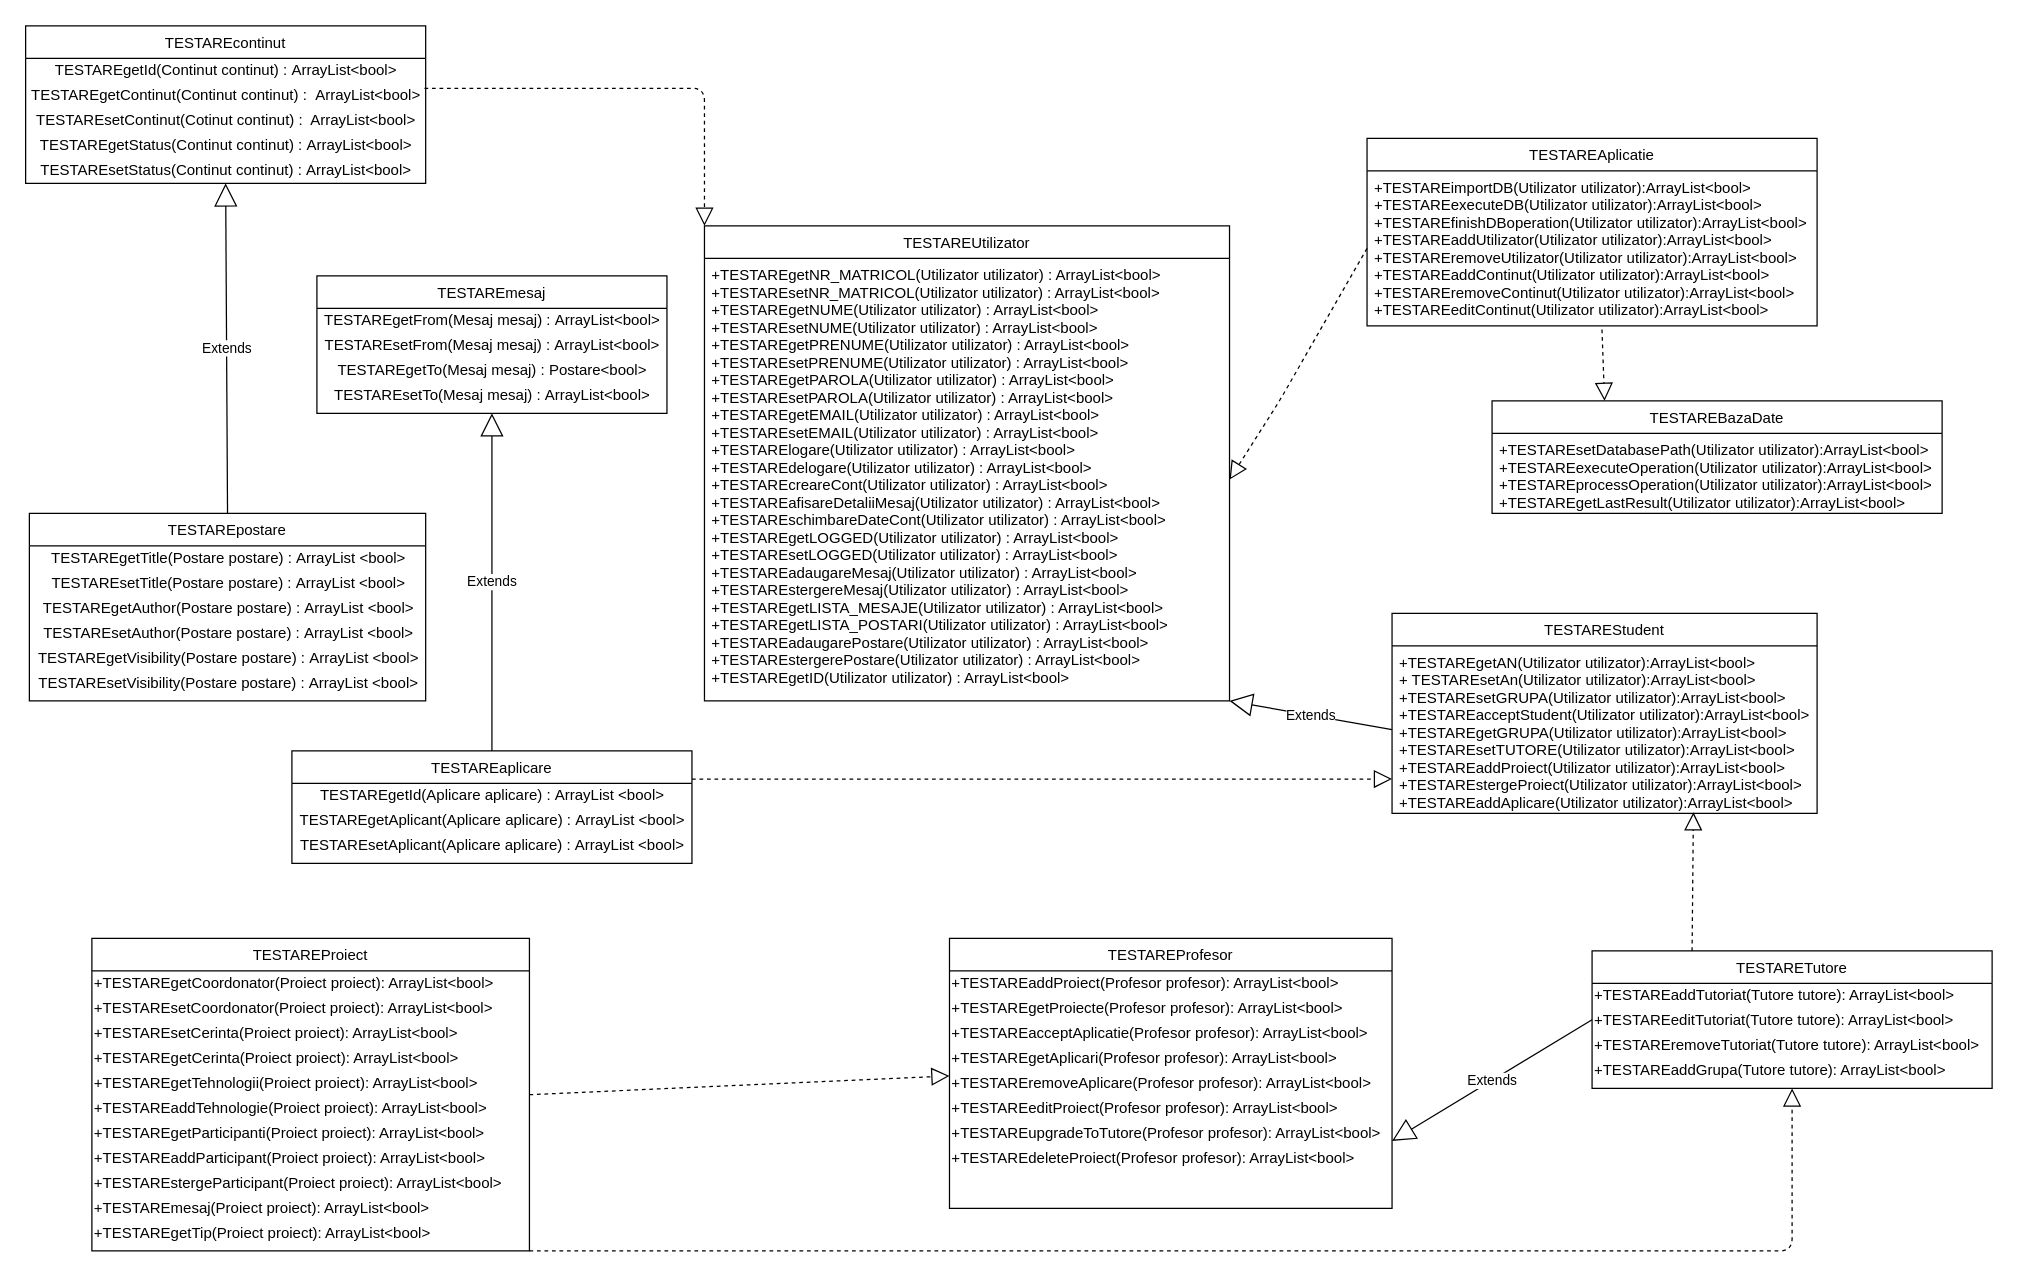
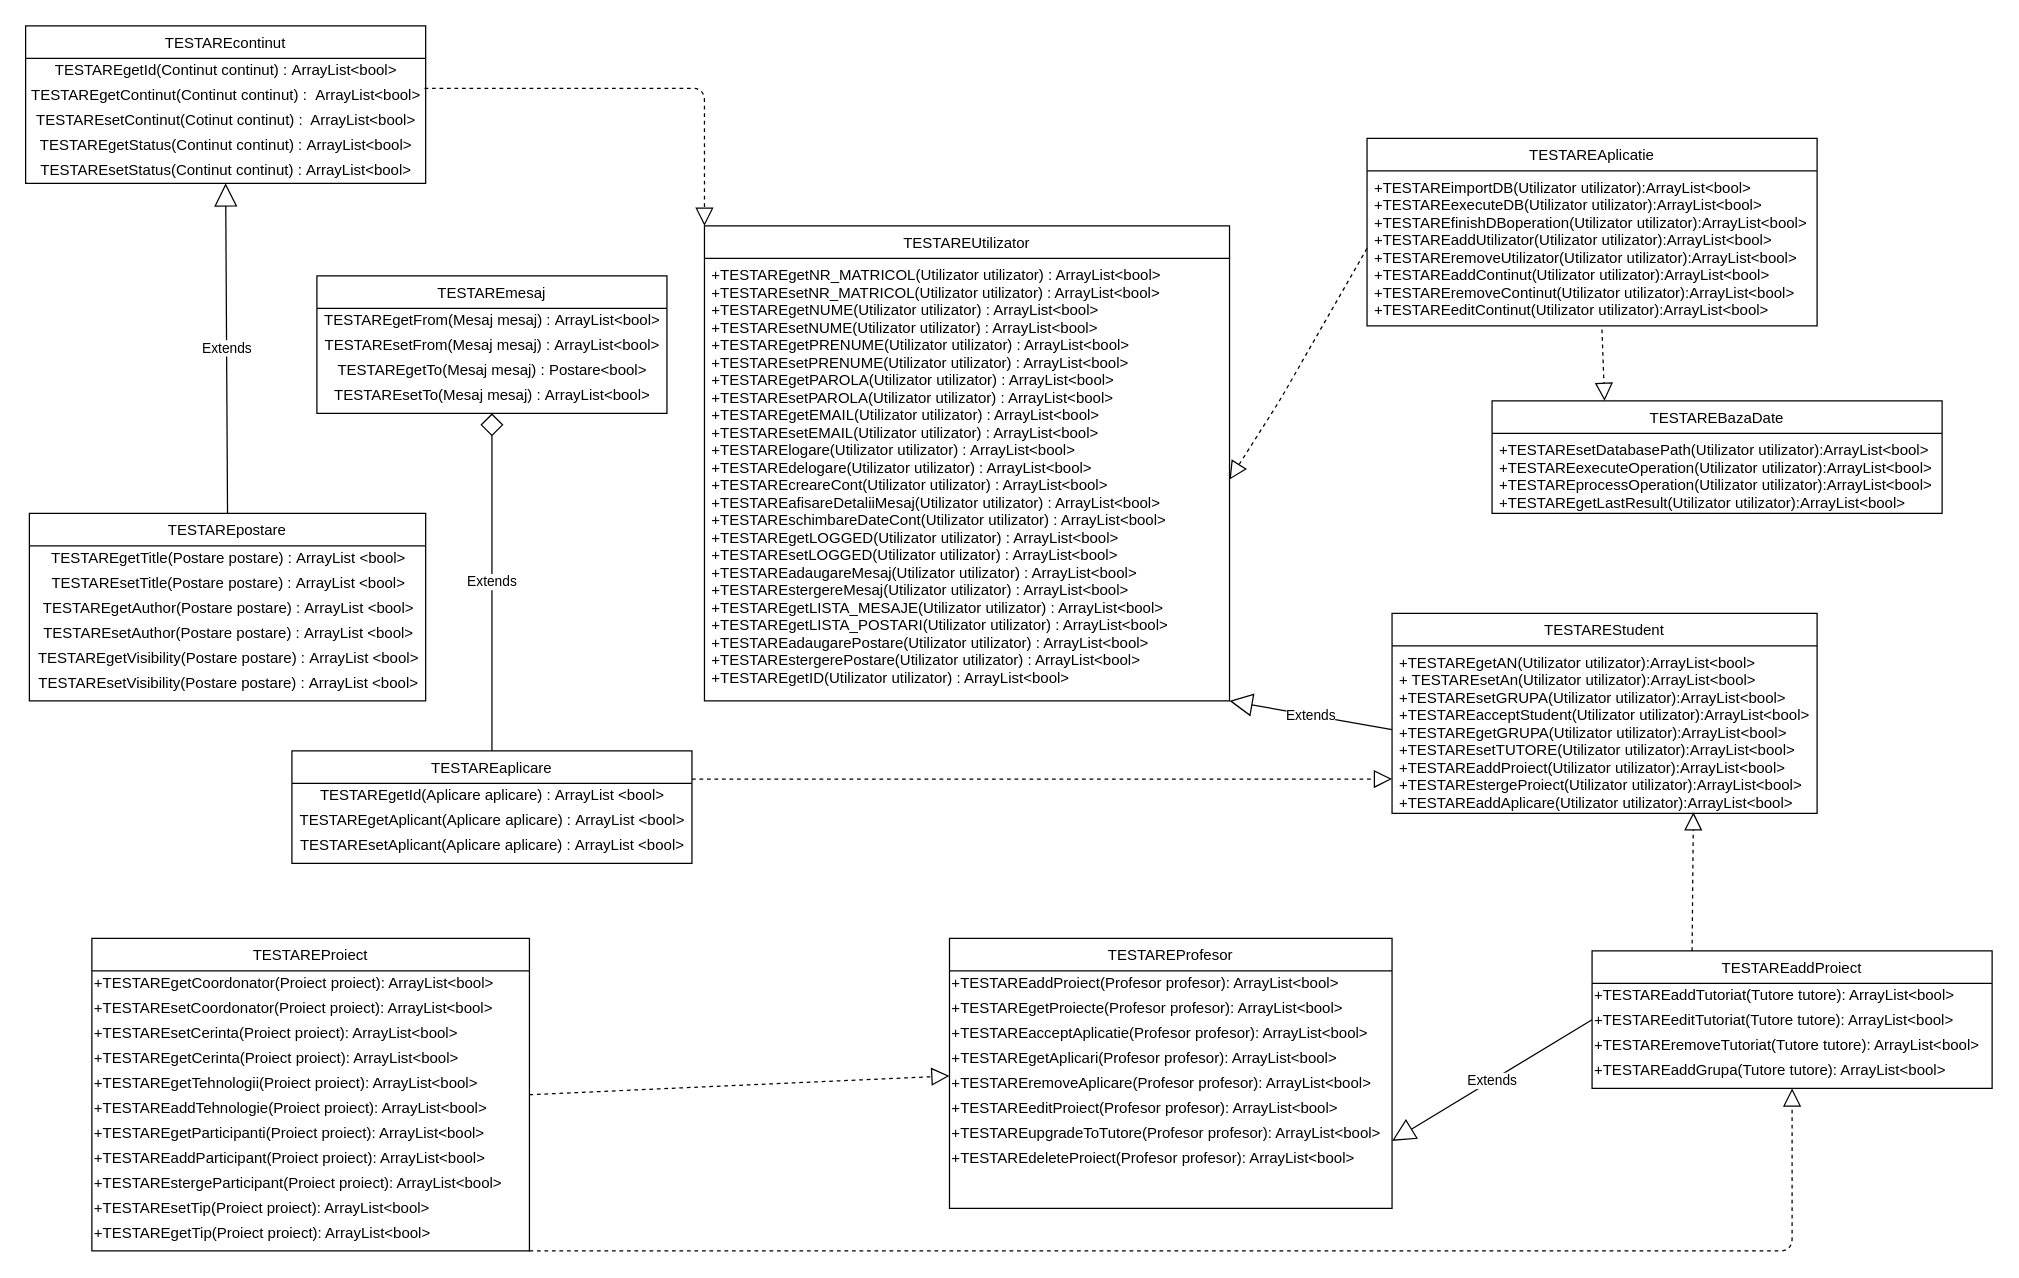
edge "TESTAREaplicare" -> "TESTAREmesaj": arrowhead block -> diamond
node "TESTARETutore": label "TESTARETutore" -> "TESTAREaddProiect"
node "+TESTAREmesaj(Proiect proiect): ArrayList<bool>": label "+TESTAREmesaj(Proiect proiect): ArrayList<bool>" -> "+TESTAREsetTip(Proiect proiect): ArrayList<bool>"
